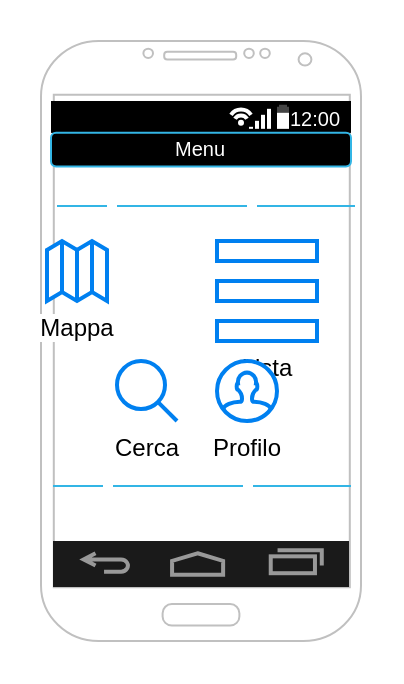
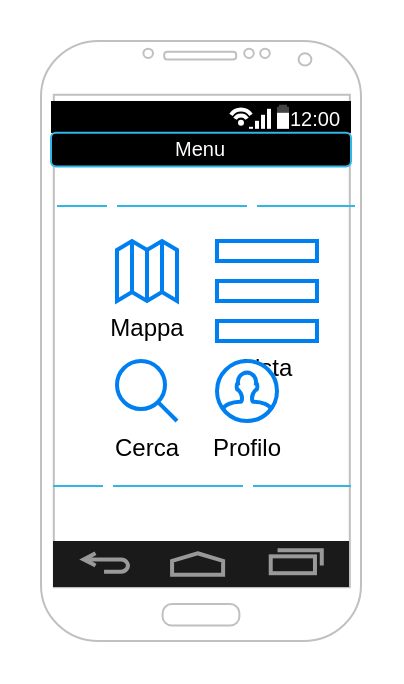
node "Mappa": moved (77, 271) -> (147, 271)
